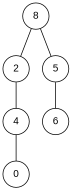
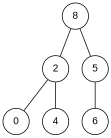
edge "4" -- "0": now "2" -- "0"
